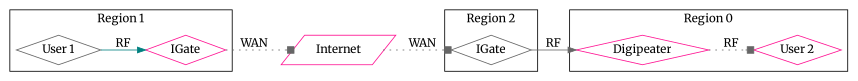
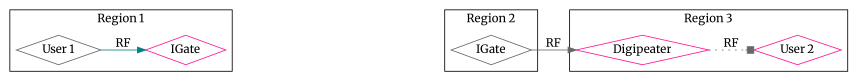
cluster "Region 0": label "Region 0" -> "Region 3"
node "Internet": removed
